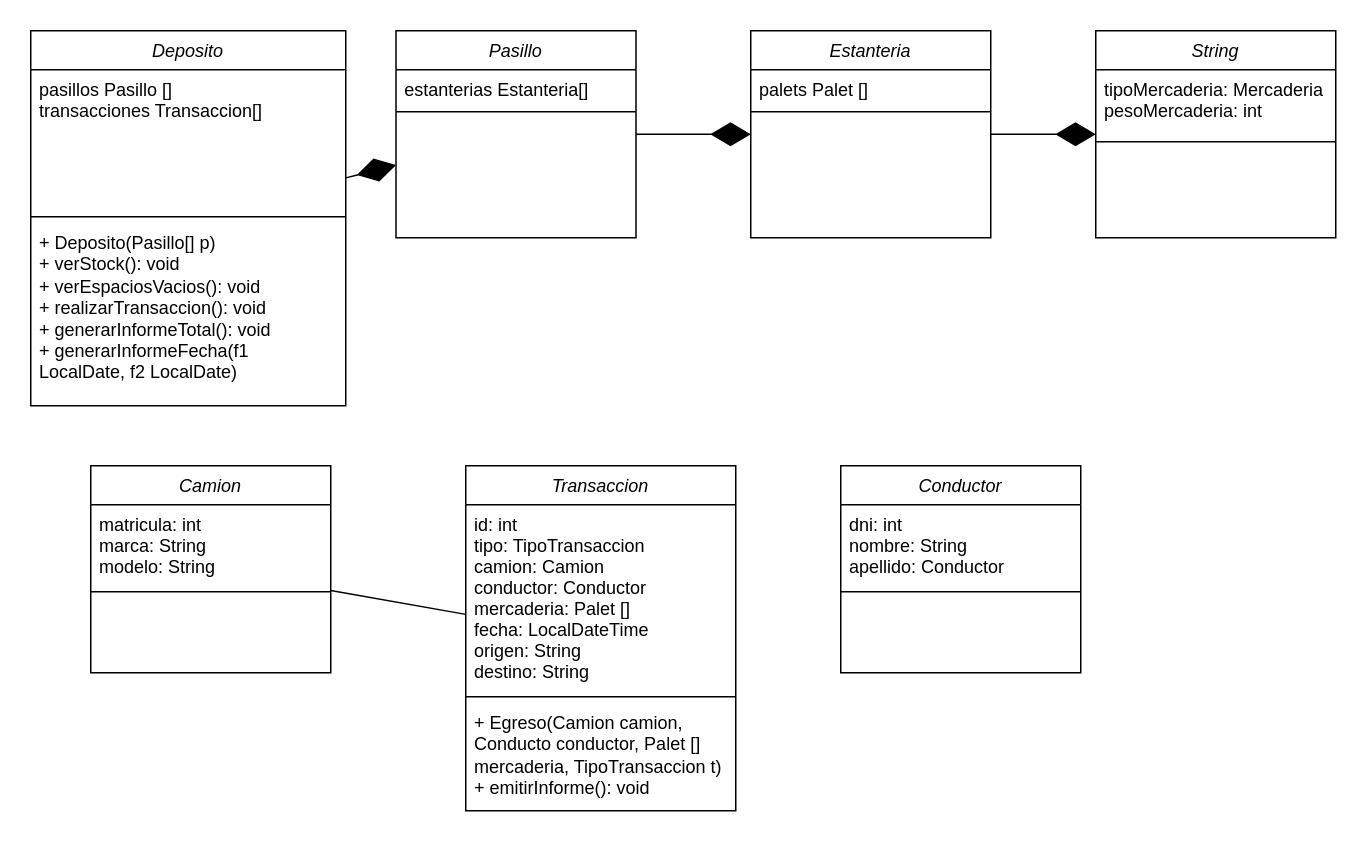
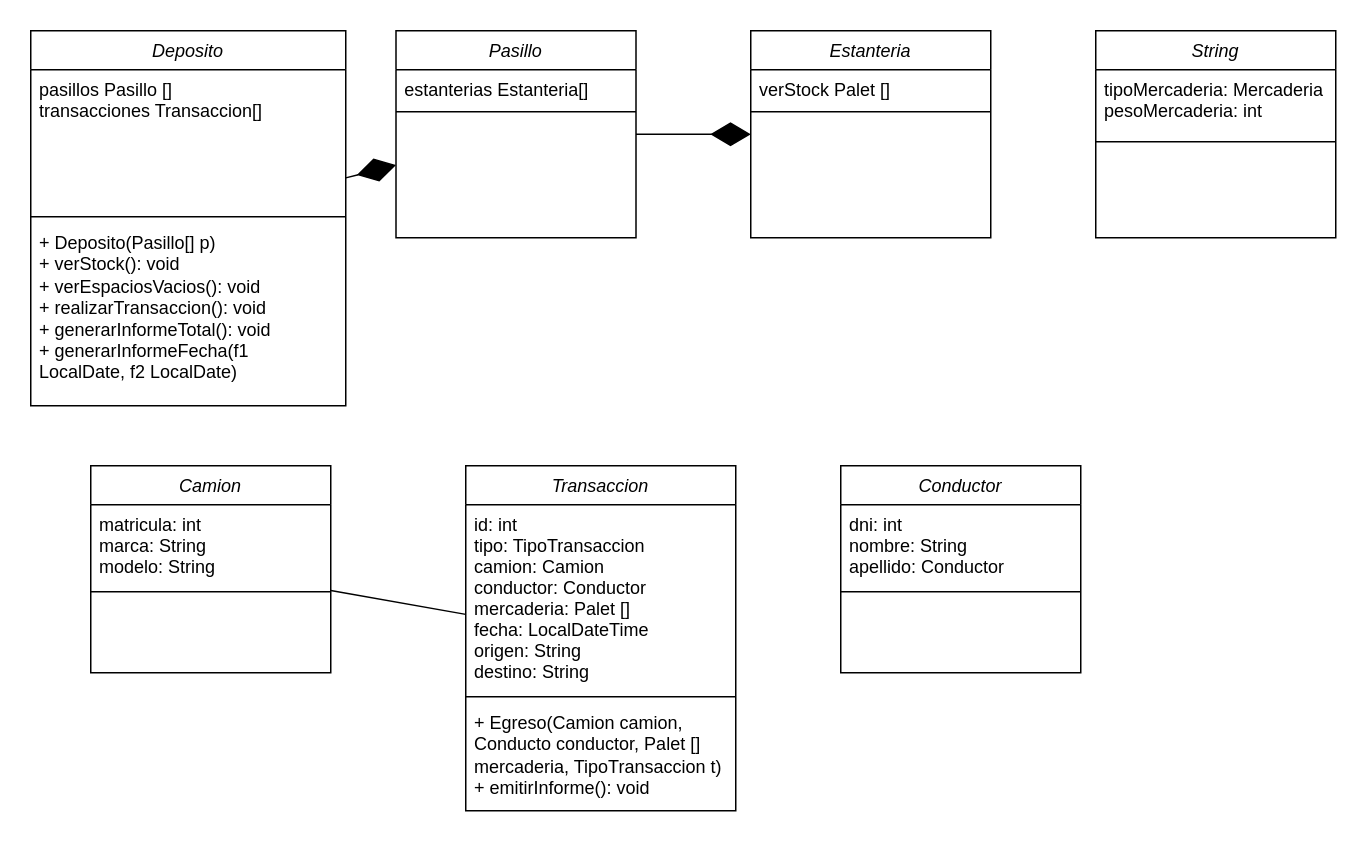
node "palets Palet []": label "palets Palet []" -> "verStock Palet []"
edge "Estanteria" -> "String": removed
